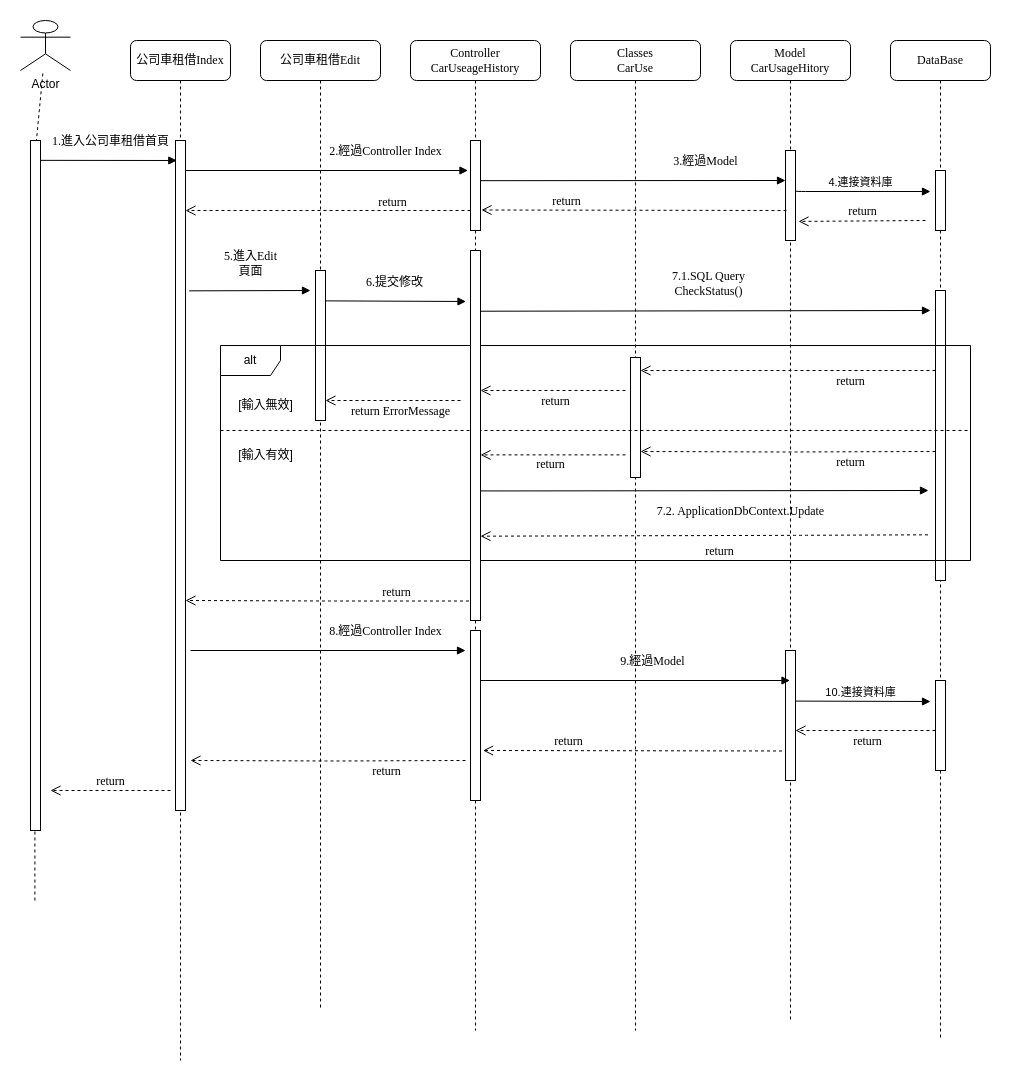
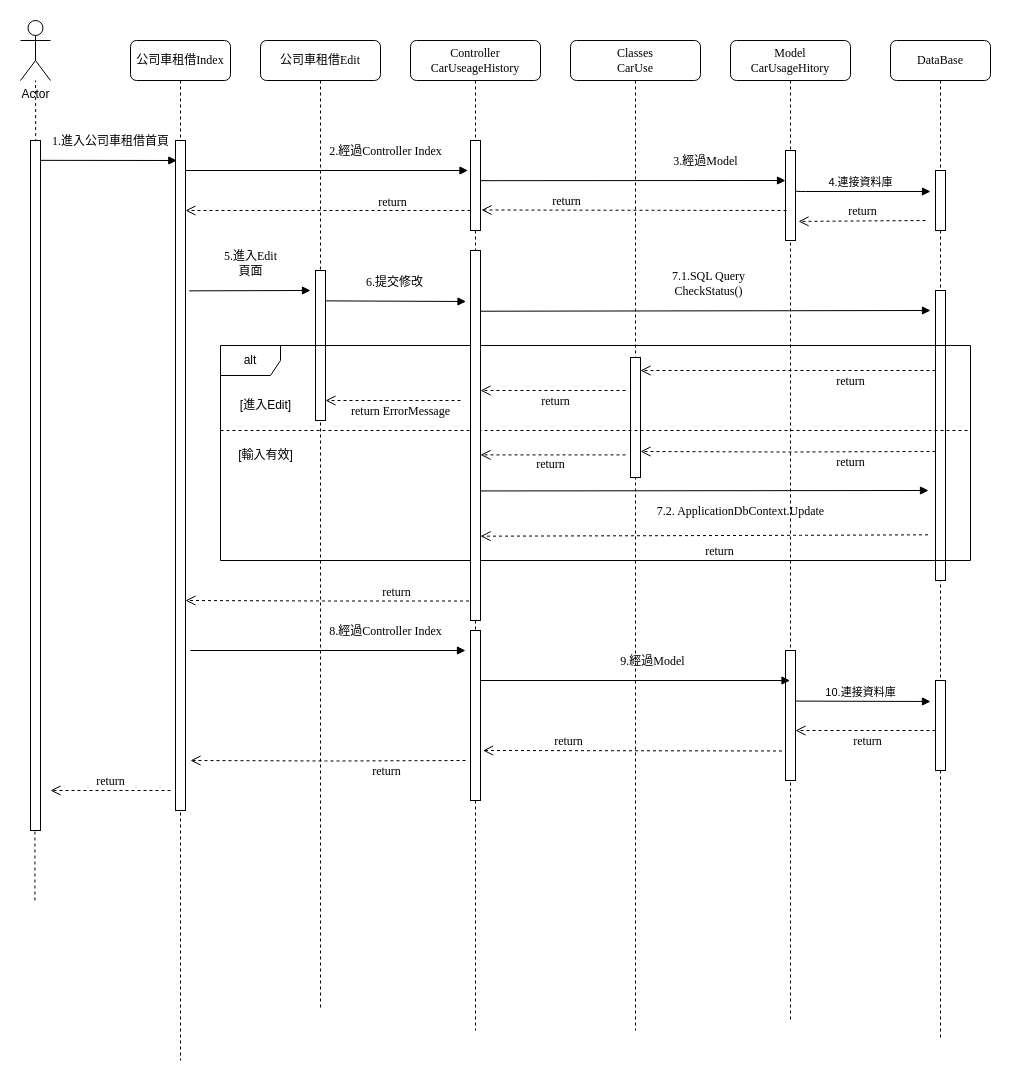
node "Actor": size 50x50 -> 30x60
node "[輸入無效]": label "[輸入無效]" -> "[進入Edit]"
